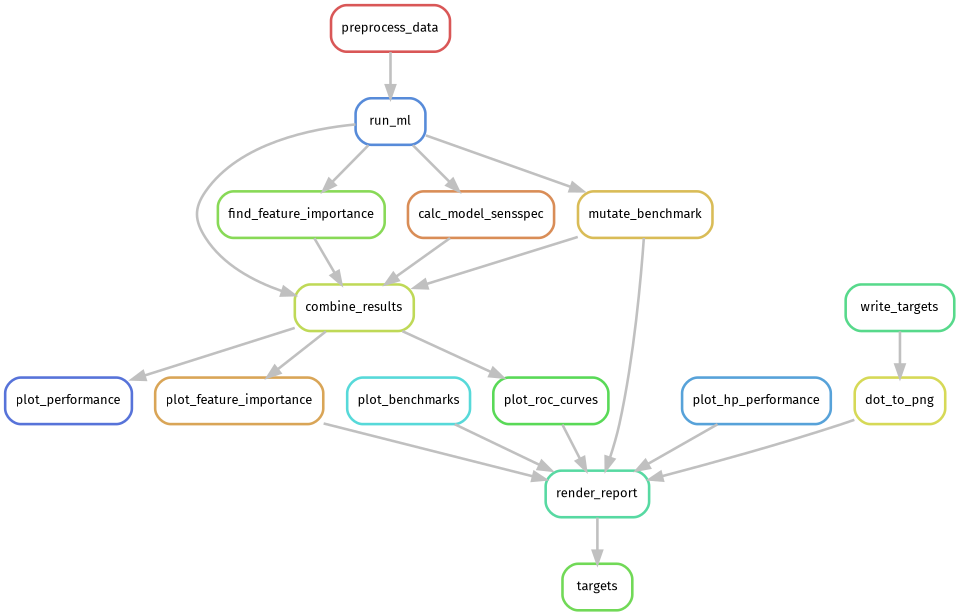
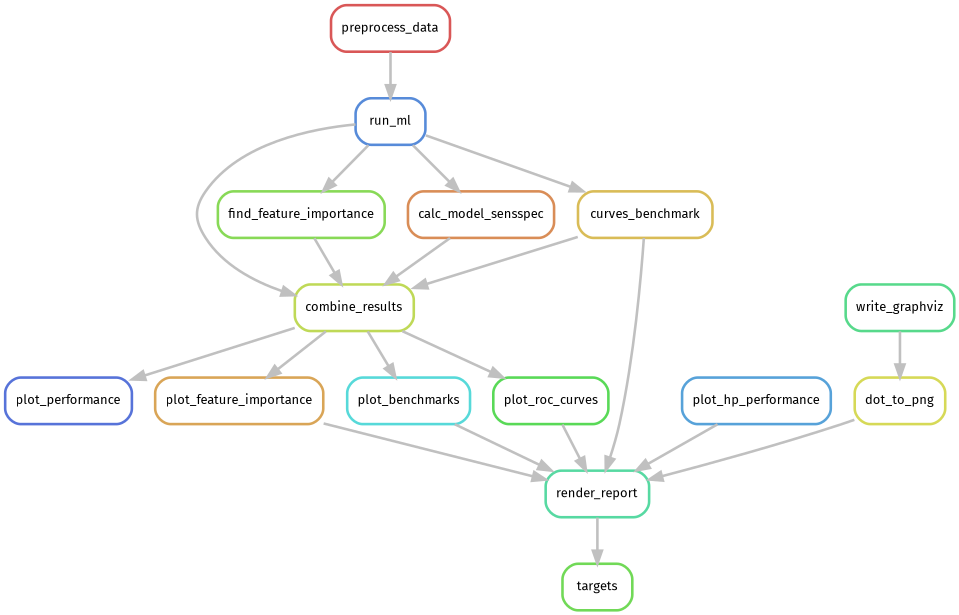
node "mutate_benchmark": label "mutate_benchmark" -> "curves_benchmark"
node "write_targets": label "write_targets" -> "write_graphviz"
edge "combine_results" -> "plot_benchmarks": added
